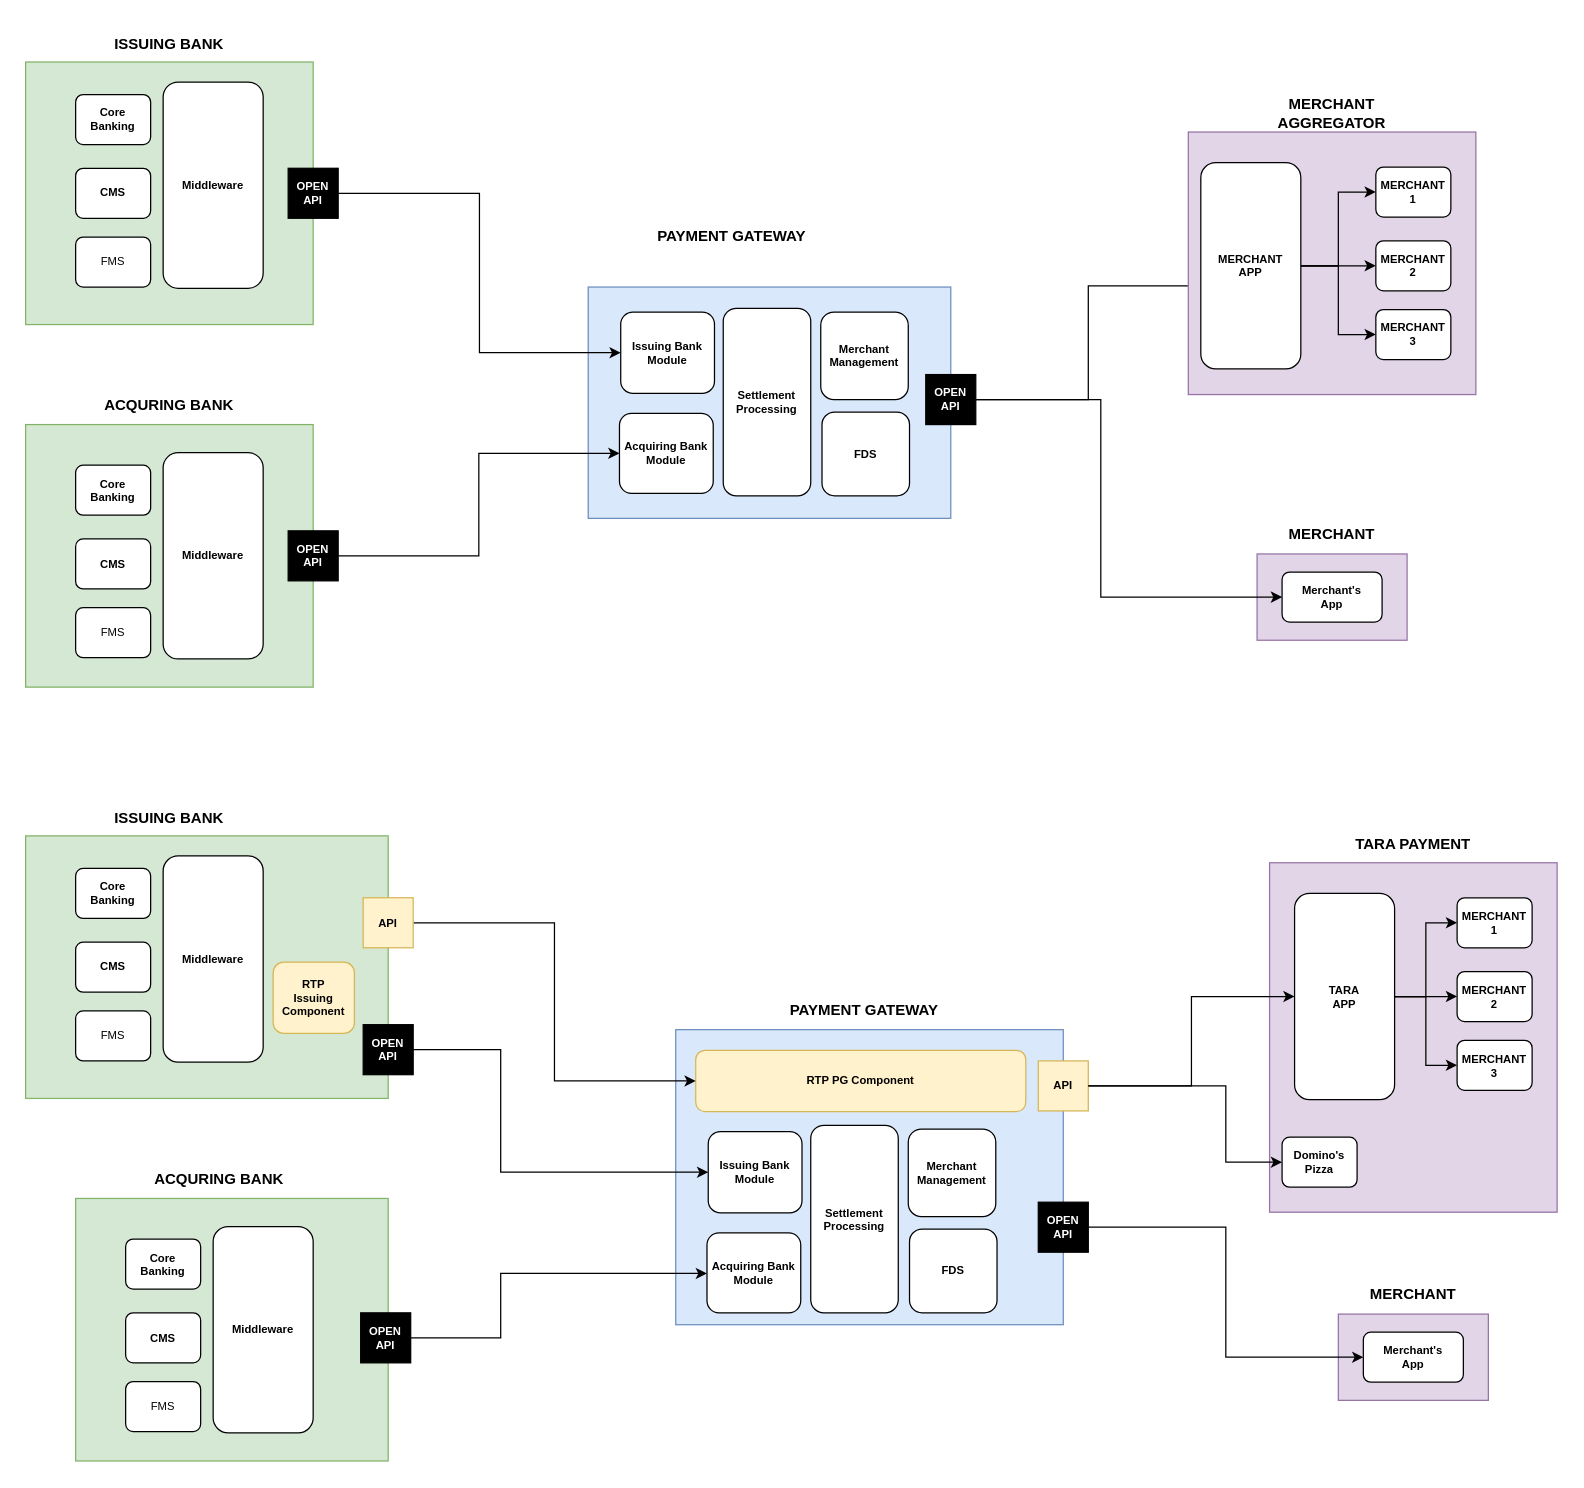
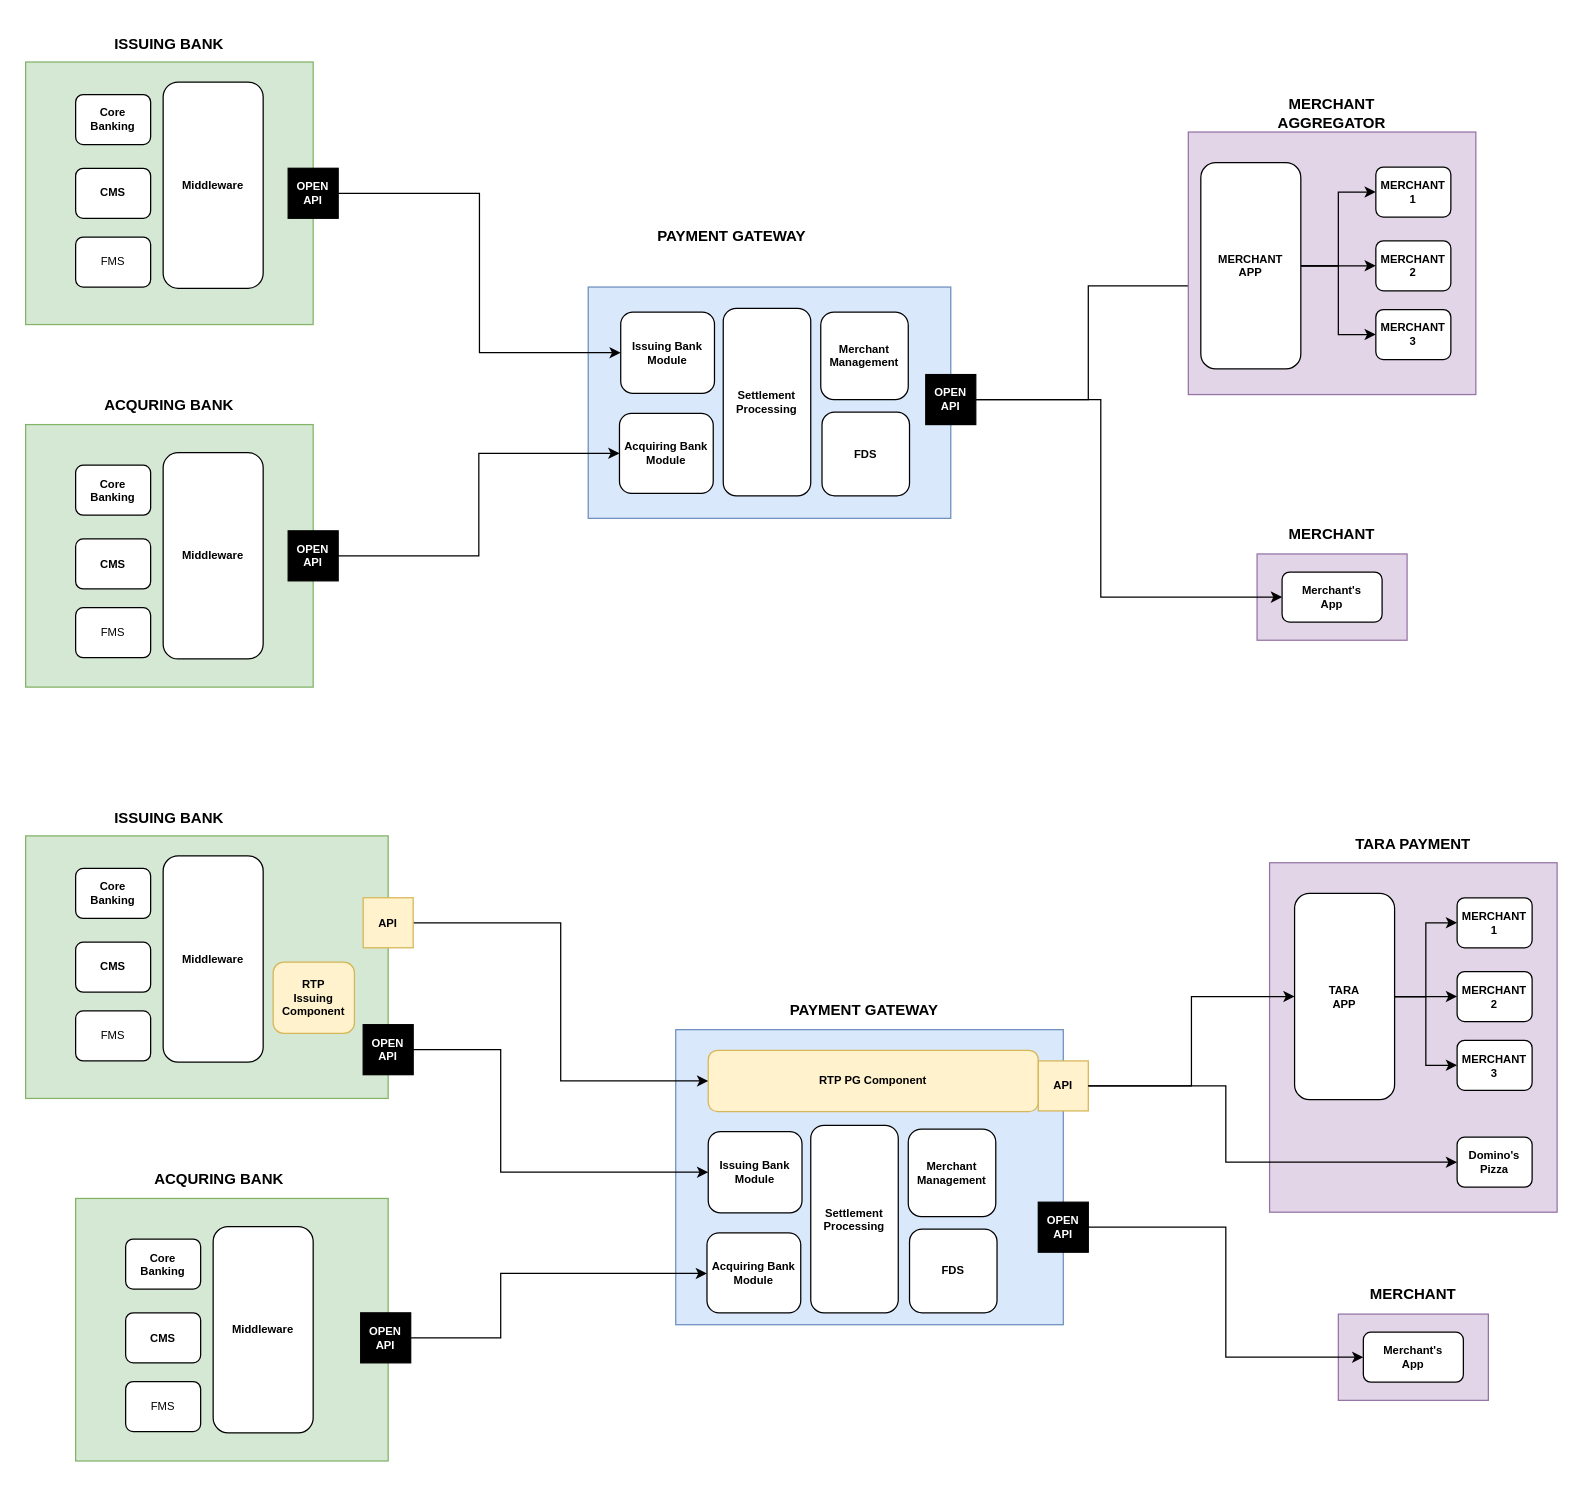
node "RTP PG Component": moved (861, 1081) -> (873, 1081)
node "Domino's Pizza": moved (1319, 1162) -> (1494, 1162)
